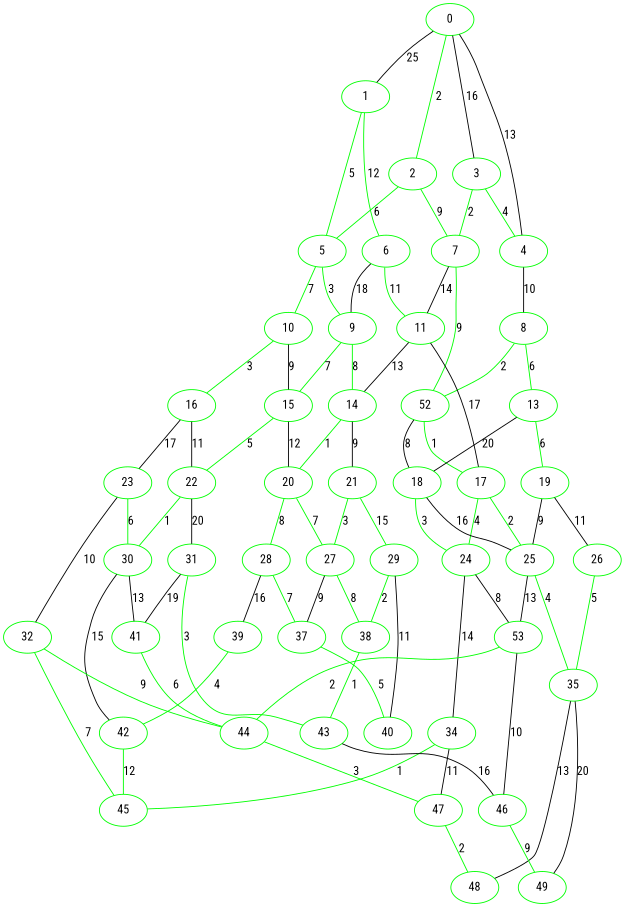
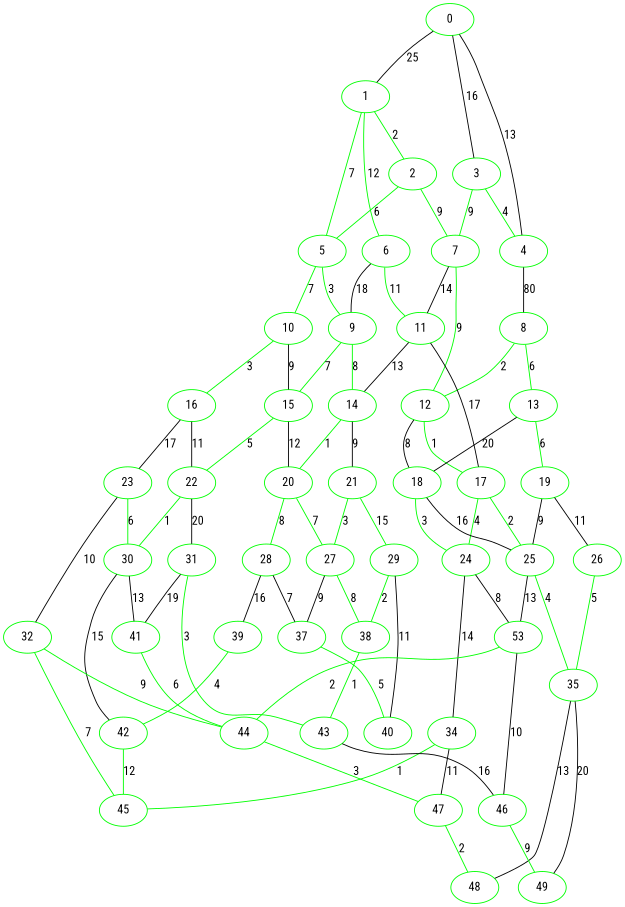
edge "0" -- "2": now "1" -- "2"
edge "1" -- "5": label "5" -> "7"
edge "3" -- "7": label "2" -> "9"
edge "4" -- "8": label "10" -> "80"
node "52": label "52" -> "12"
edge "28" -- "37": color green -> black
